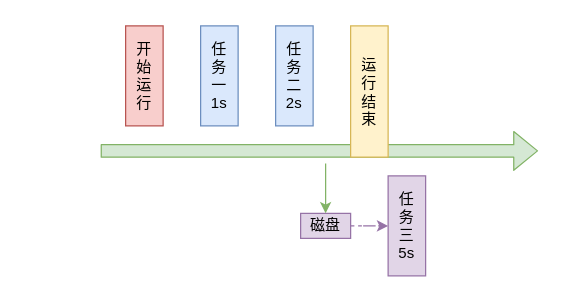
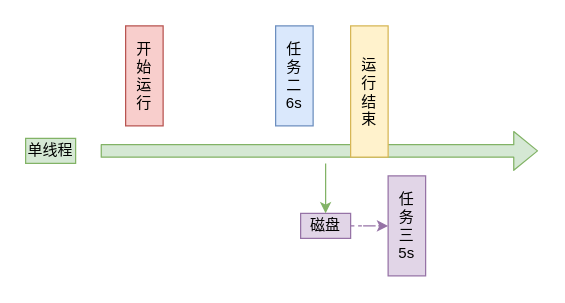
node "任 务 一 1s": removed
node "任 务 二 2s": label "任 务 二 2s" -> "任 务 二 6s"
node "单线程": added
